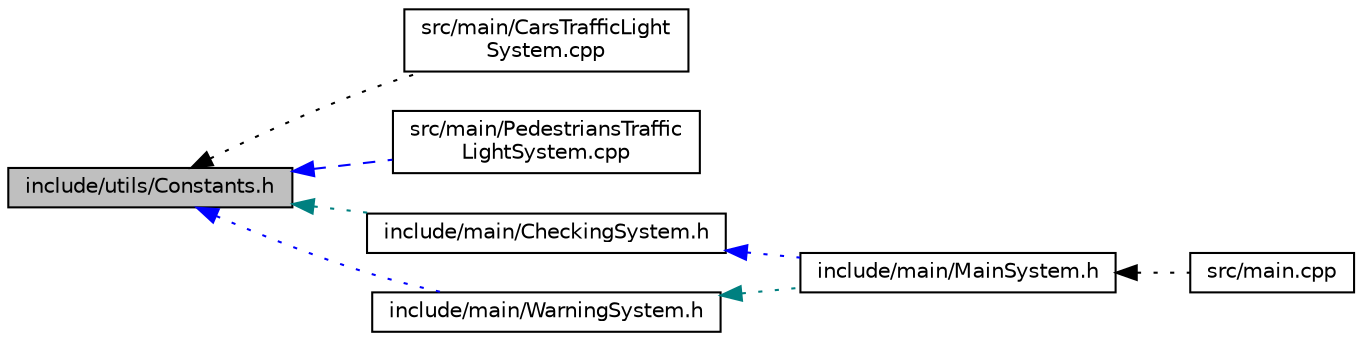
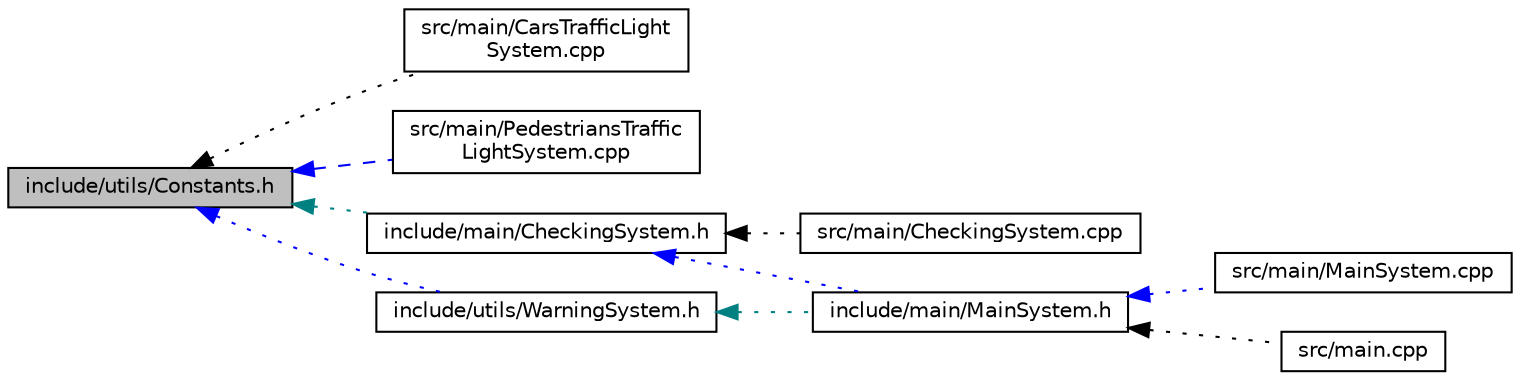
node "src/main/CheckingSystem.cpp": added
node "src/main/MainSystem.cpp": added
node "include/main/WarningSystem.h": label "include/main/WarningSystem.h" -> "include/utils/WarningSystem.h"
